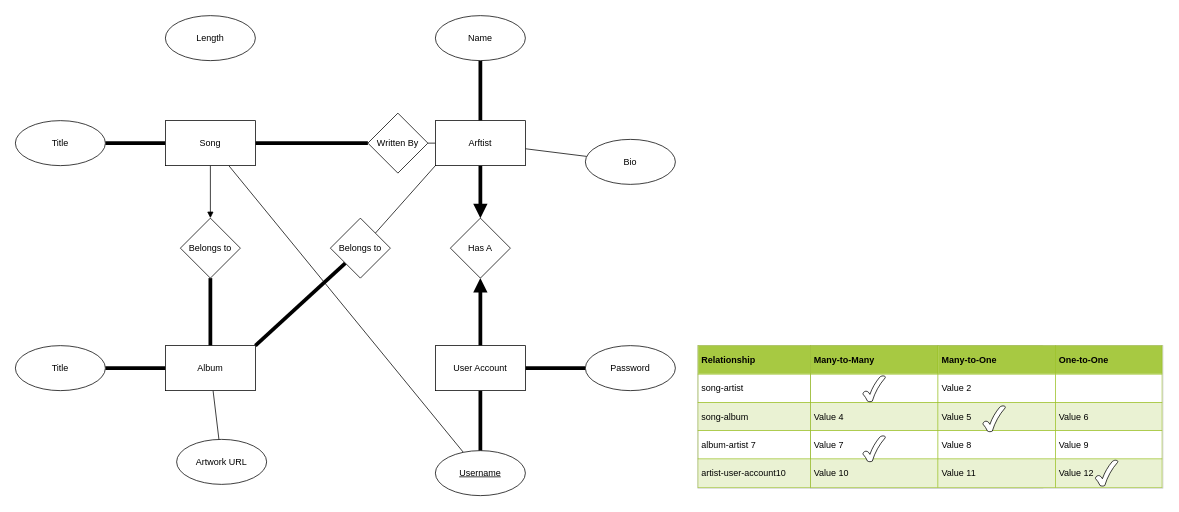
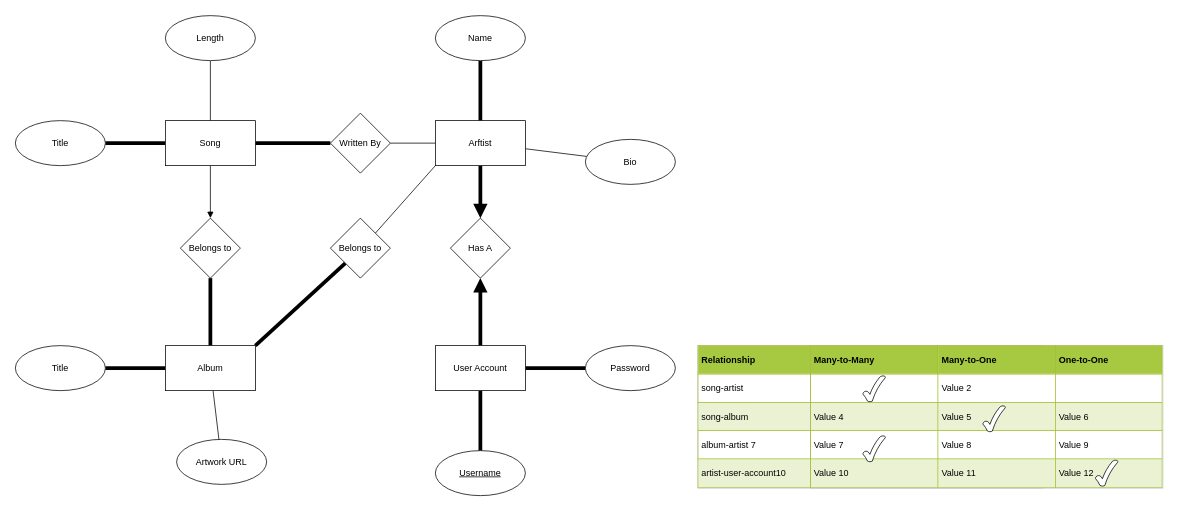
node "Written By": moved (398, 143) -> (360, 143)
edge "Song" -- "Username": now "Song" -- "Length"
